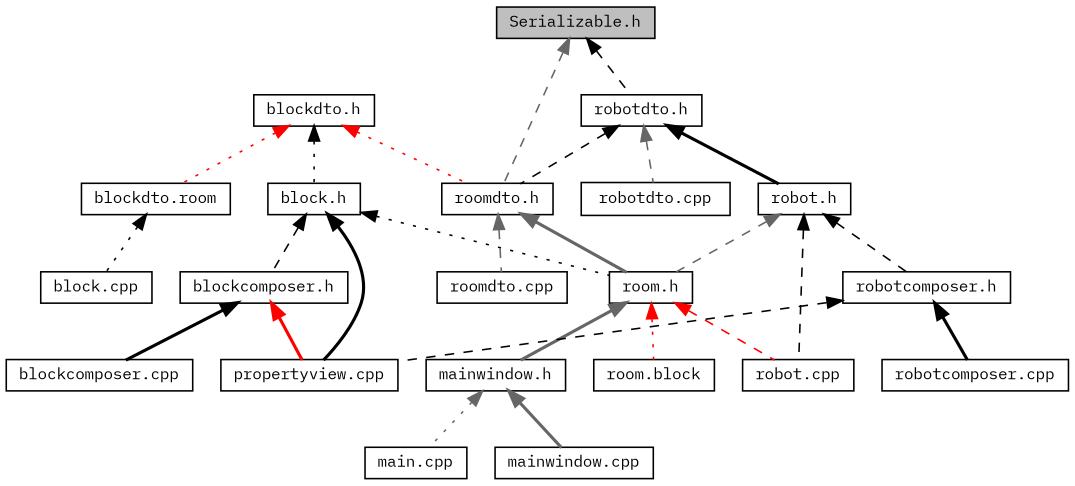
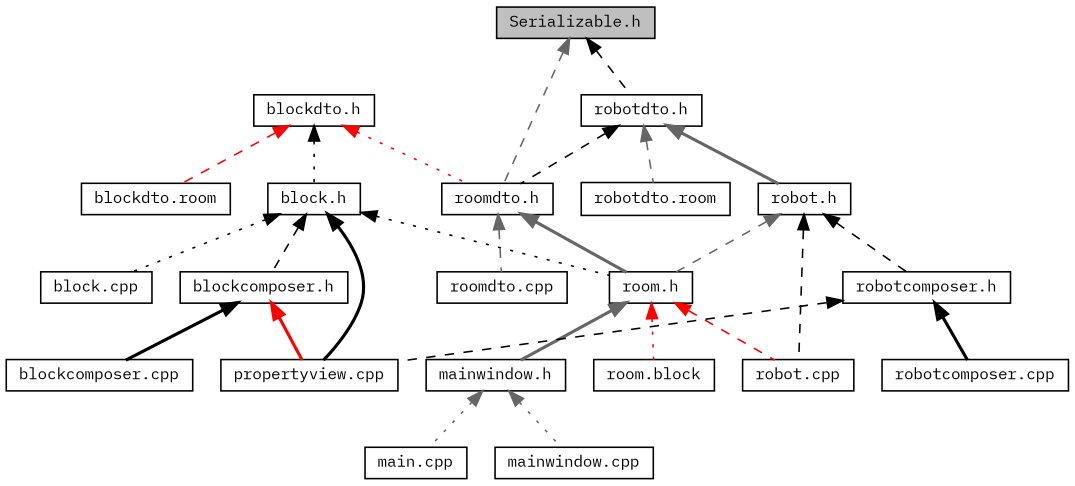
edge "blockdto.room" -> "blockdto.h": style dotted -> dashed
edge "robot.h" -> "robotdto.h": color black -> gray40
node "robotdto.cpp": label "robotdto.cpp" -> "robotdto.room"
edge "block.cpp" -> "blockdto.room": now "block.cpp" -> "block.h"
edge "mainwindow.cpp" -> "mainwindow.h": style bold -> dotted
